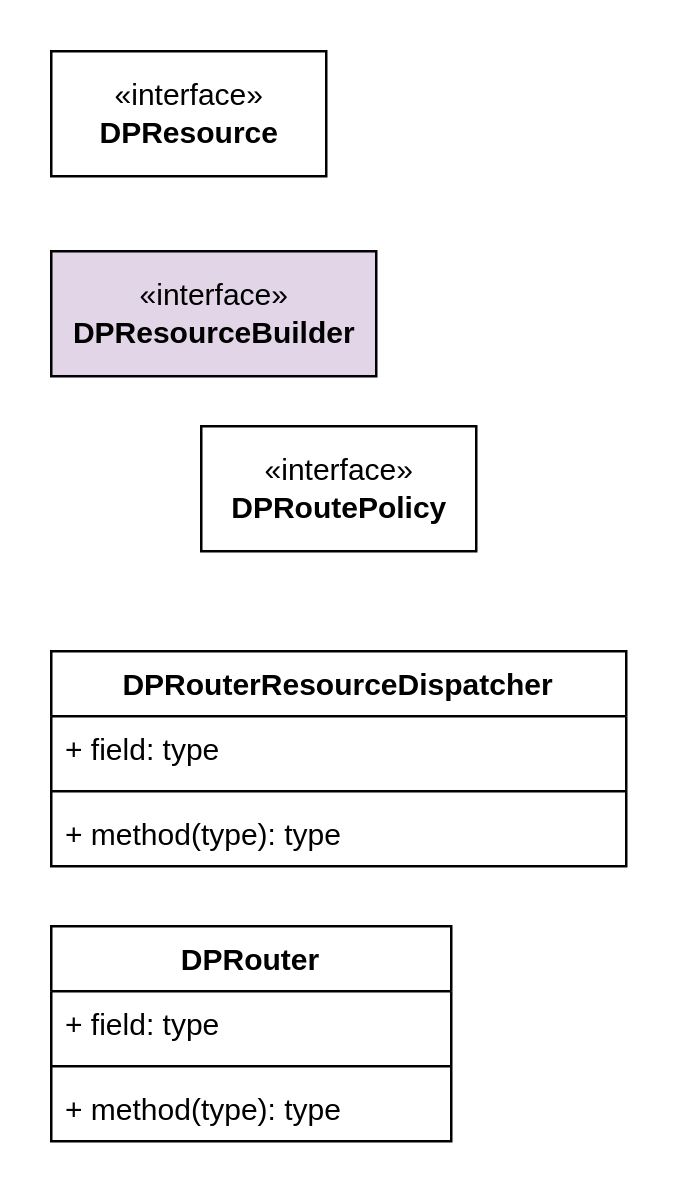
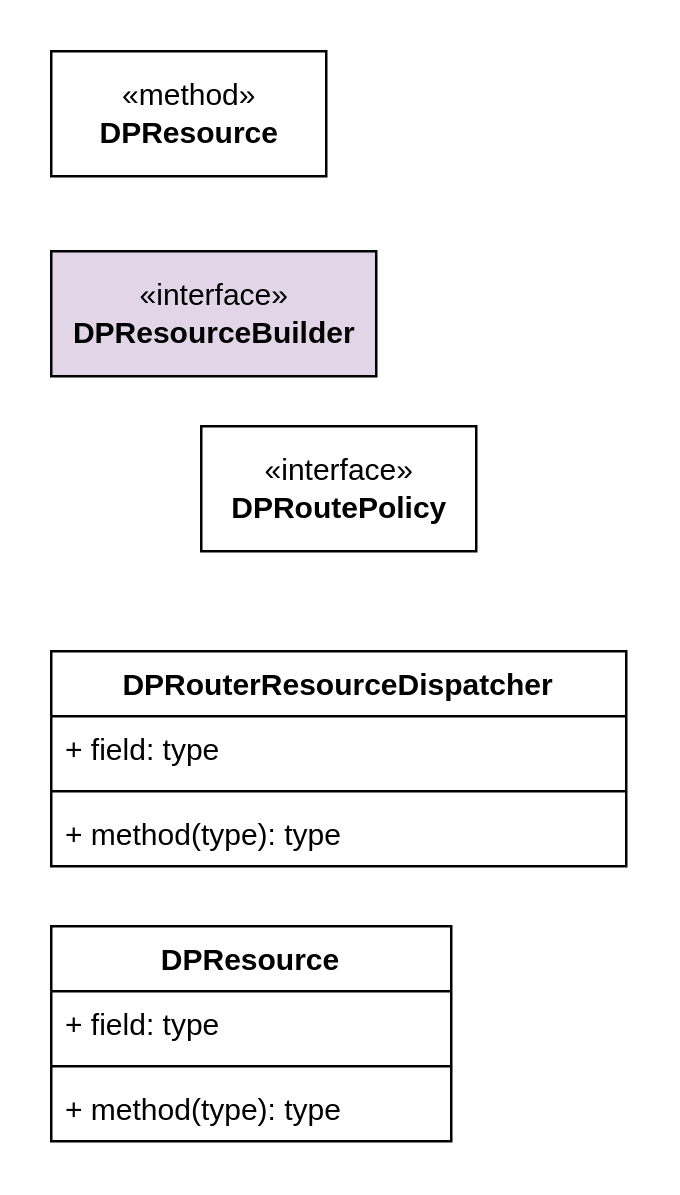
node "«interface» DPResource": label "«interface» DPResource" -> "«method» DPResource"
node "DPRouter": label "DPRouter" -> "DPResource"
